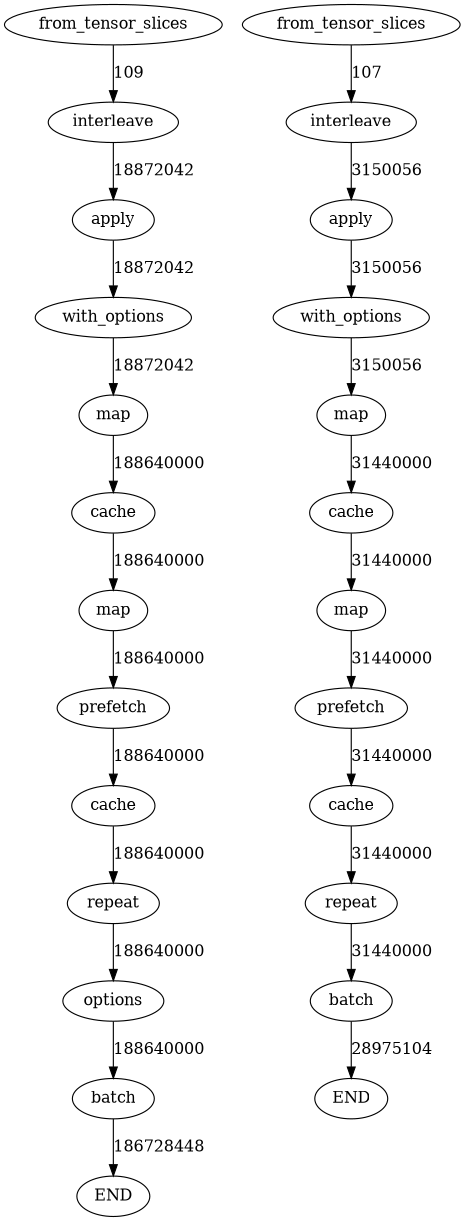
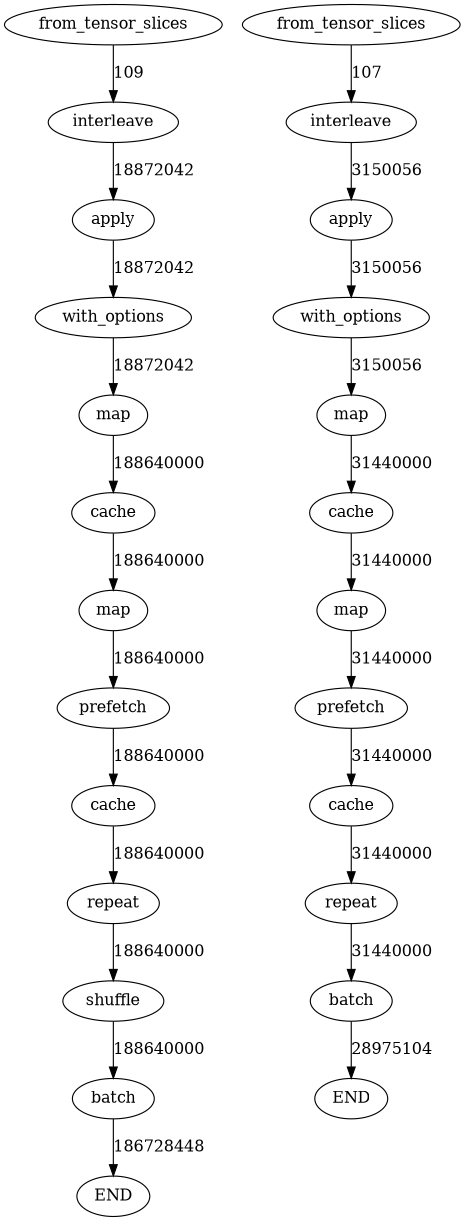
node "options": label "options" -> "shuffle"
